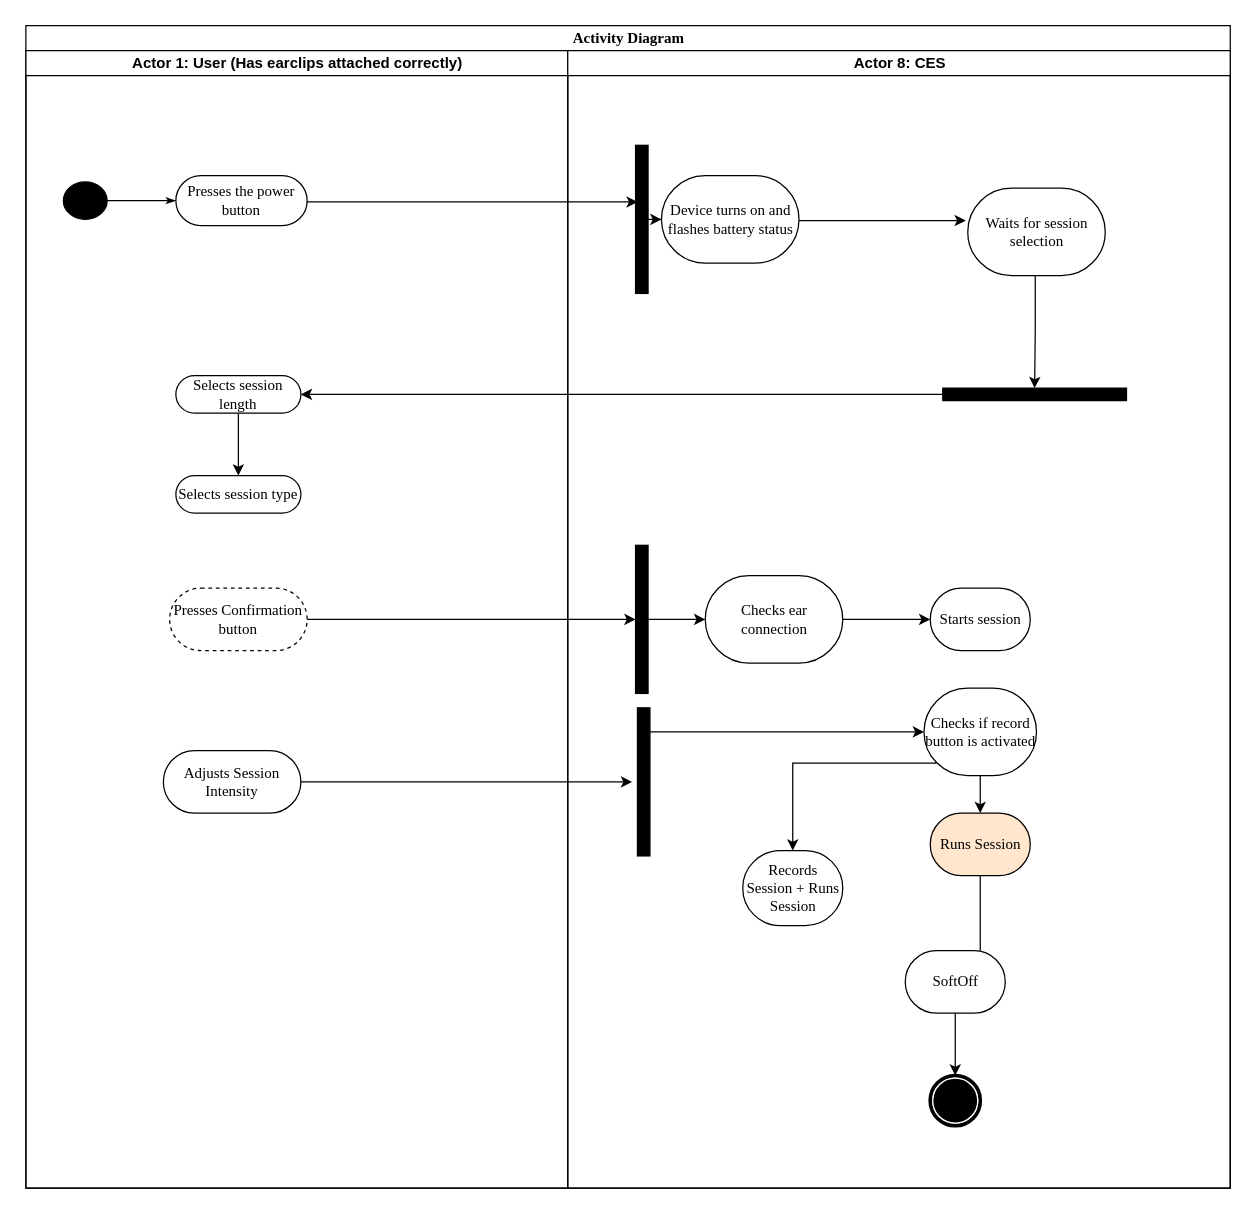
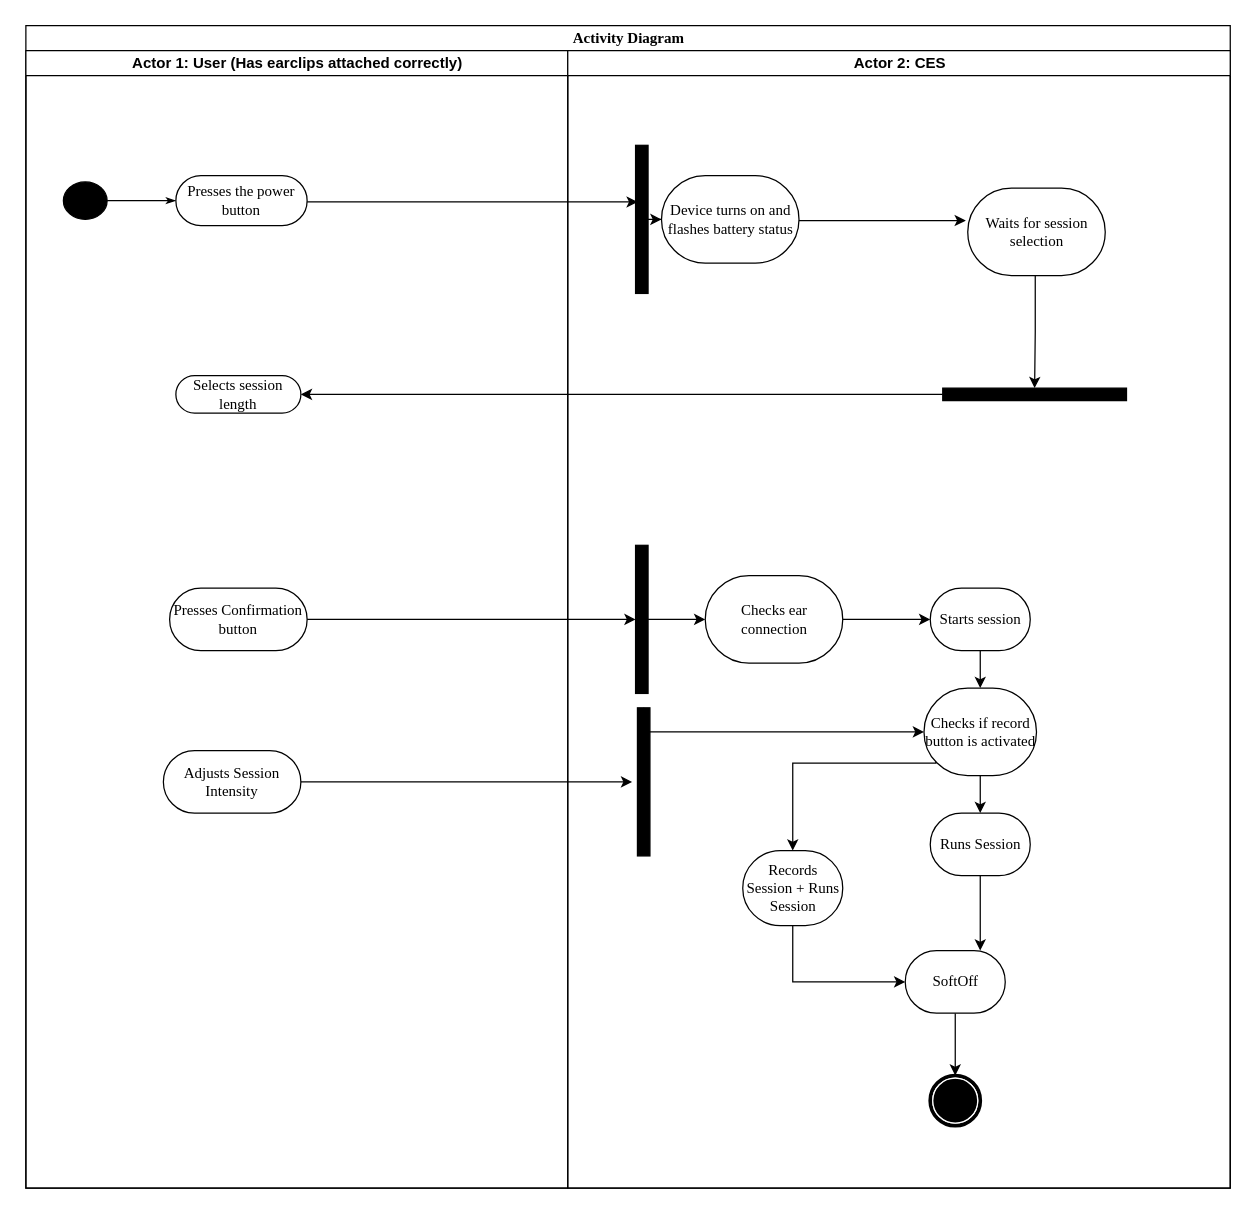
node "Actor 8: CES": label "Actor 8: CES" -> "Actor 2: CES"
edge "Selects session length" -> "Selects session type": removed
node "Selects session type": removed
node "Presses Confirmation button": style dashed -> solid
edge "Starts session" -> "Checks if record button is activated": added
node "Runs Session": fillcolor #ffe6cc -> #ffffff
edge "Runs Session" -- "SoftOff": arrowhead none -> classic
edge "Records Session + Runs Session" -> "SoftOff": added
